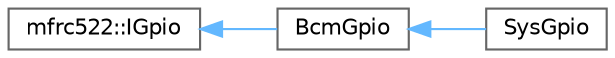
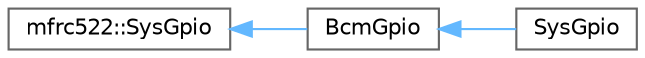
node "mfrc522::IGpio": label "mfrc522::IGpio" -> "mfrc522::SysGpio"
